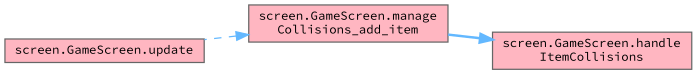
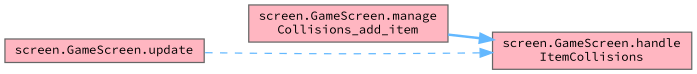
edge "screen.GameScreen.update" -> "screen.GameScreen.manage Collisions_add_item": now "screen.GameScreen.update" -> "screen.GameScreen.handle ItemCollisions"
